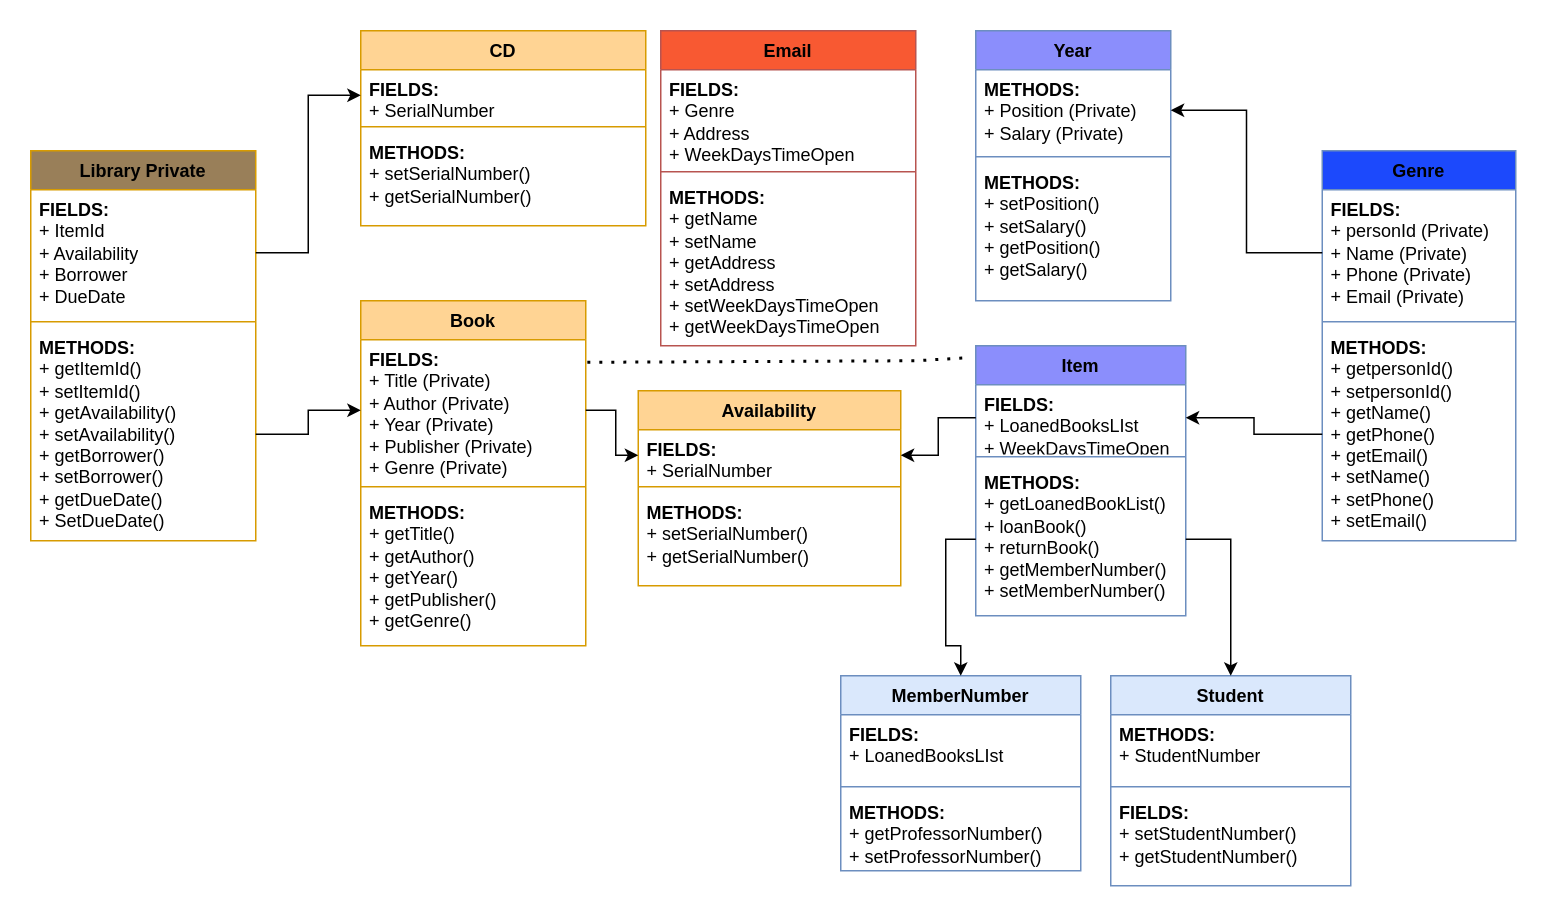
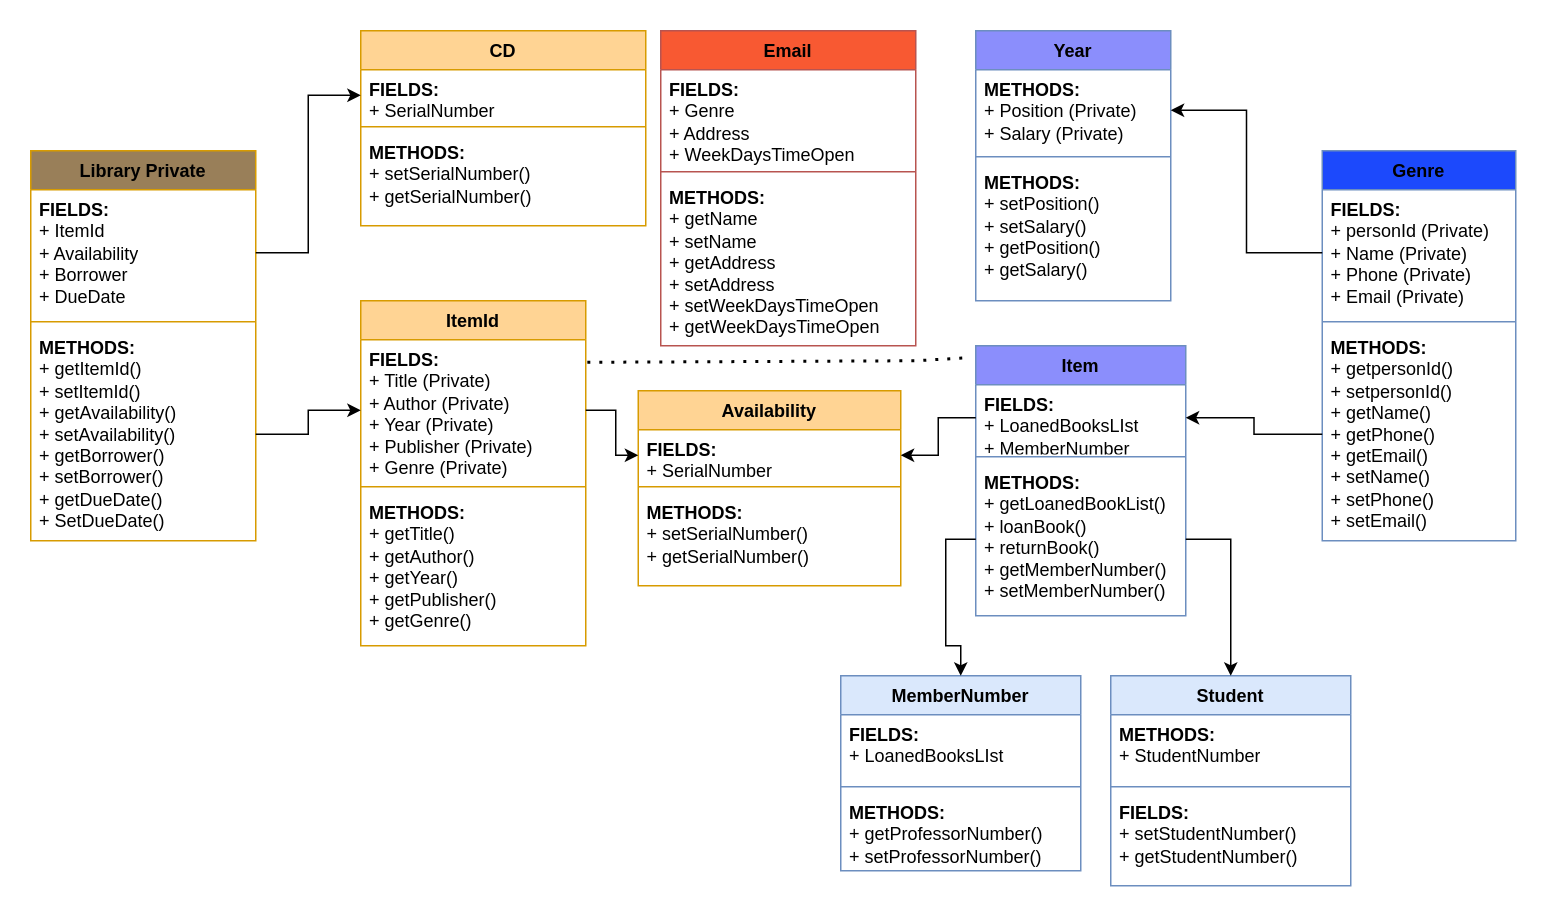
node "Book": label "Book" -> "ItemId"
node "FIELDS: + LoanedBooksLIst + WeekDaysTimeOpen": label "FIELDS: + LoanedBooksLIst + WeekDaysTimeOpen" -> "FIELDS: + LoanedBooksLIst + MemberNumber"
